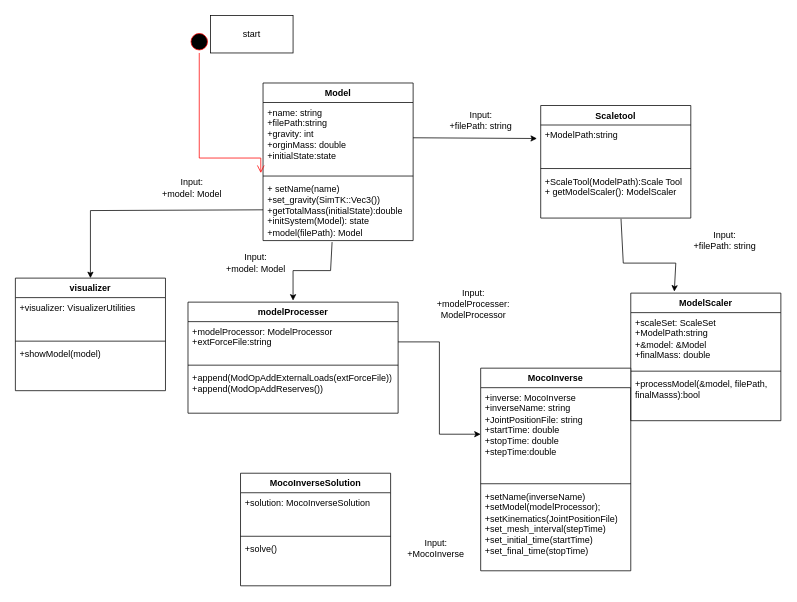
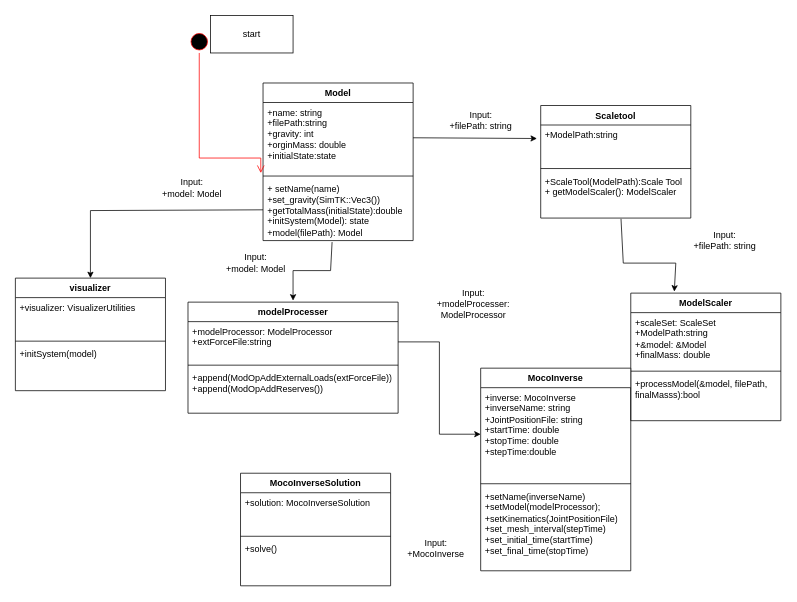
node "+showModel(model)": label "+showModel(model)" -> "+initSystem(model)"
